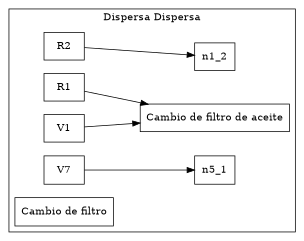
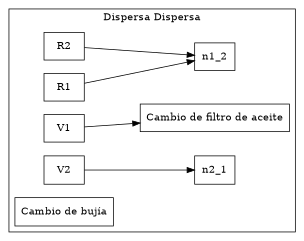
edge "R1" -> "Cambio de filtro de aceite": now "R1" -> "n1_2"
node "V7": label "V7" -> "V2"
node "n5_1": label "n5_1" -> "n2_1"
node "Cambio de filtro": label "Cambio de filtro" -> "Cambio de bujía"
